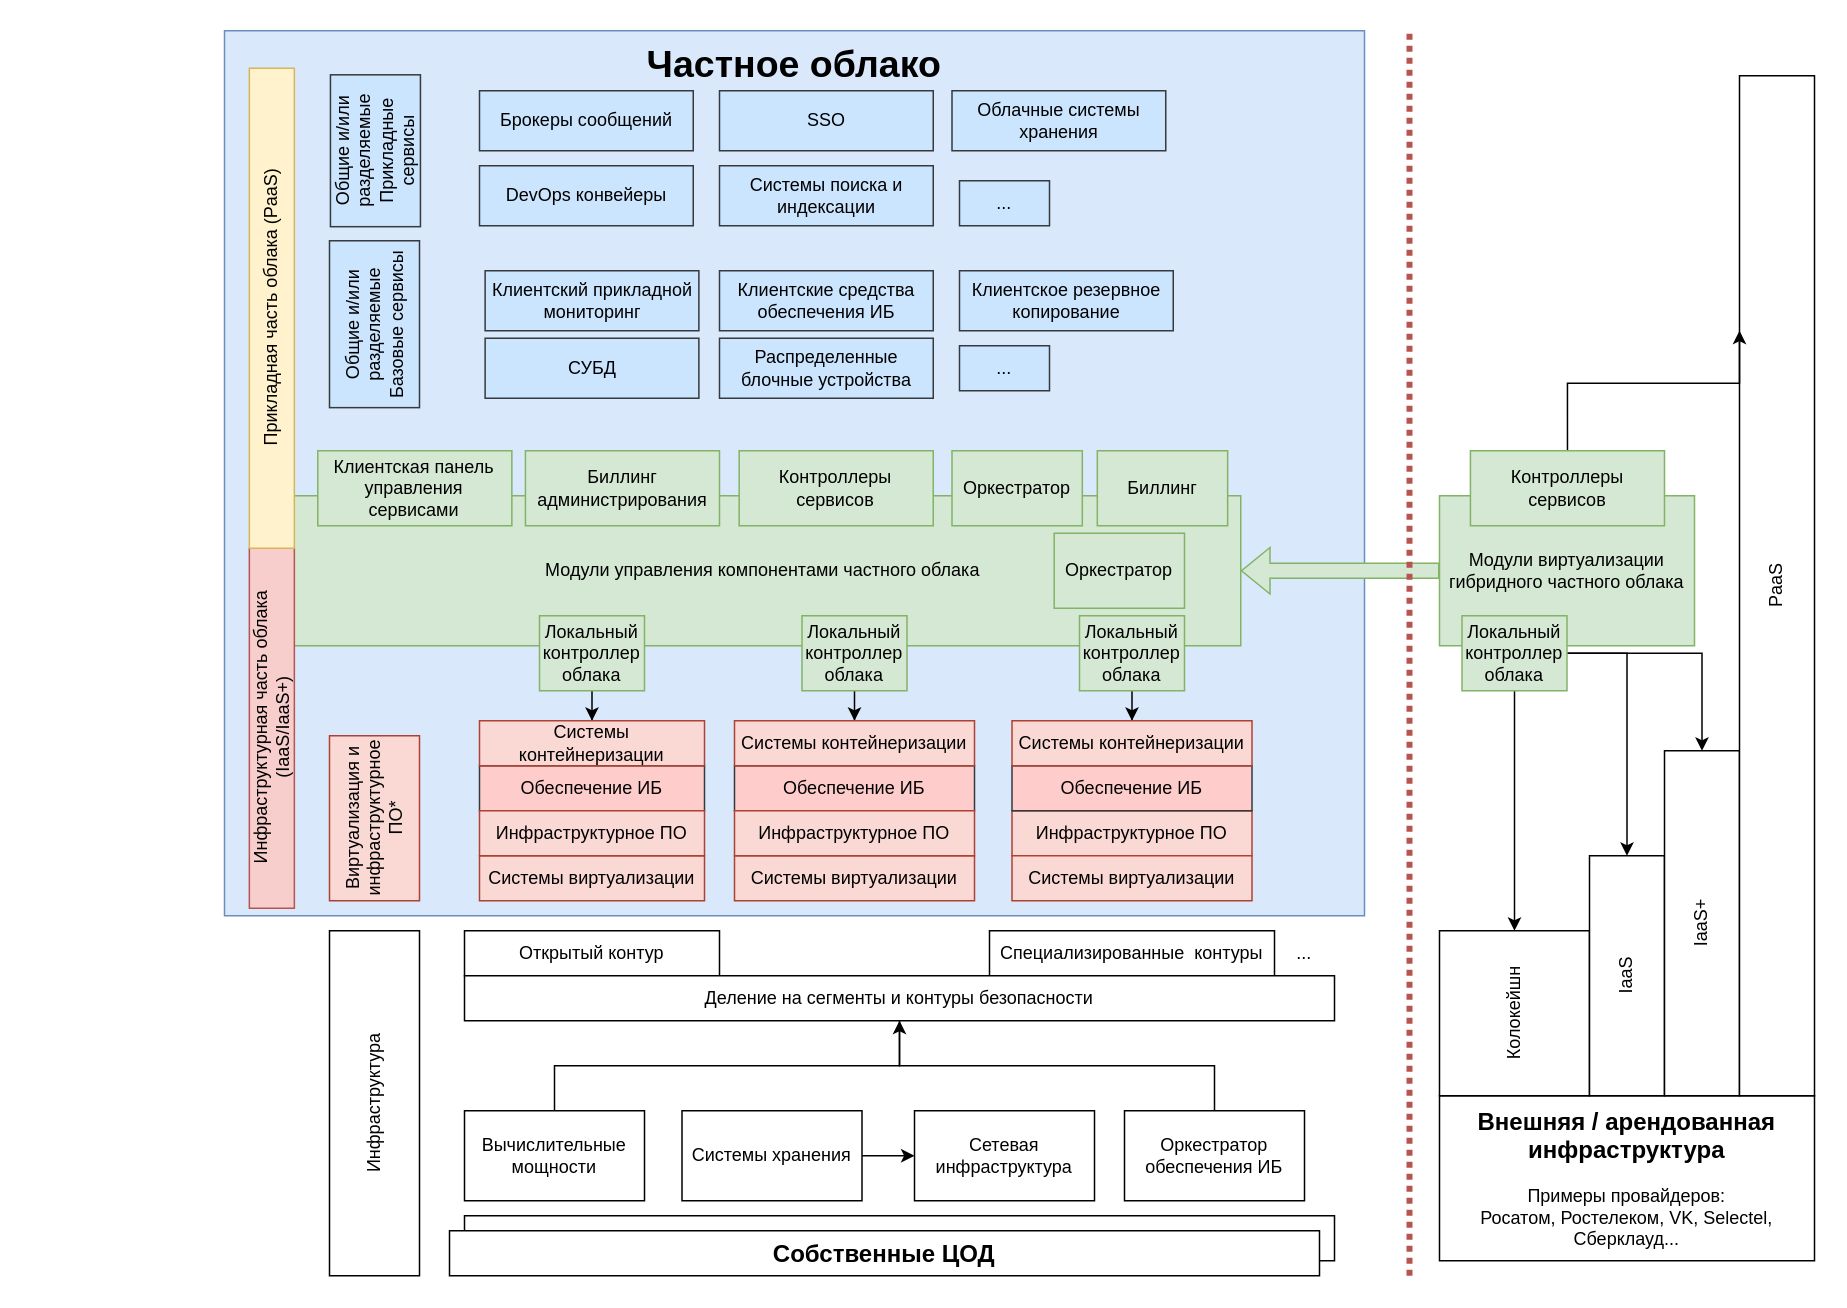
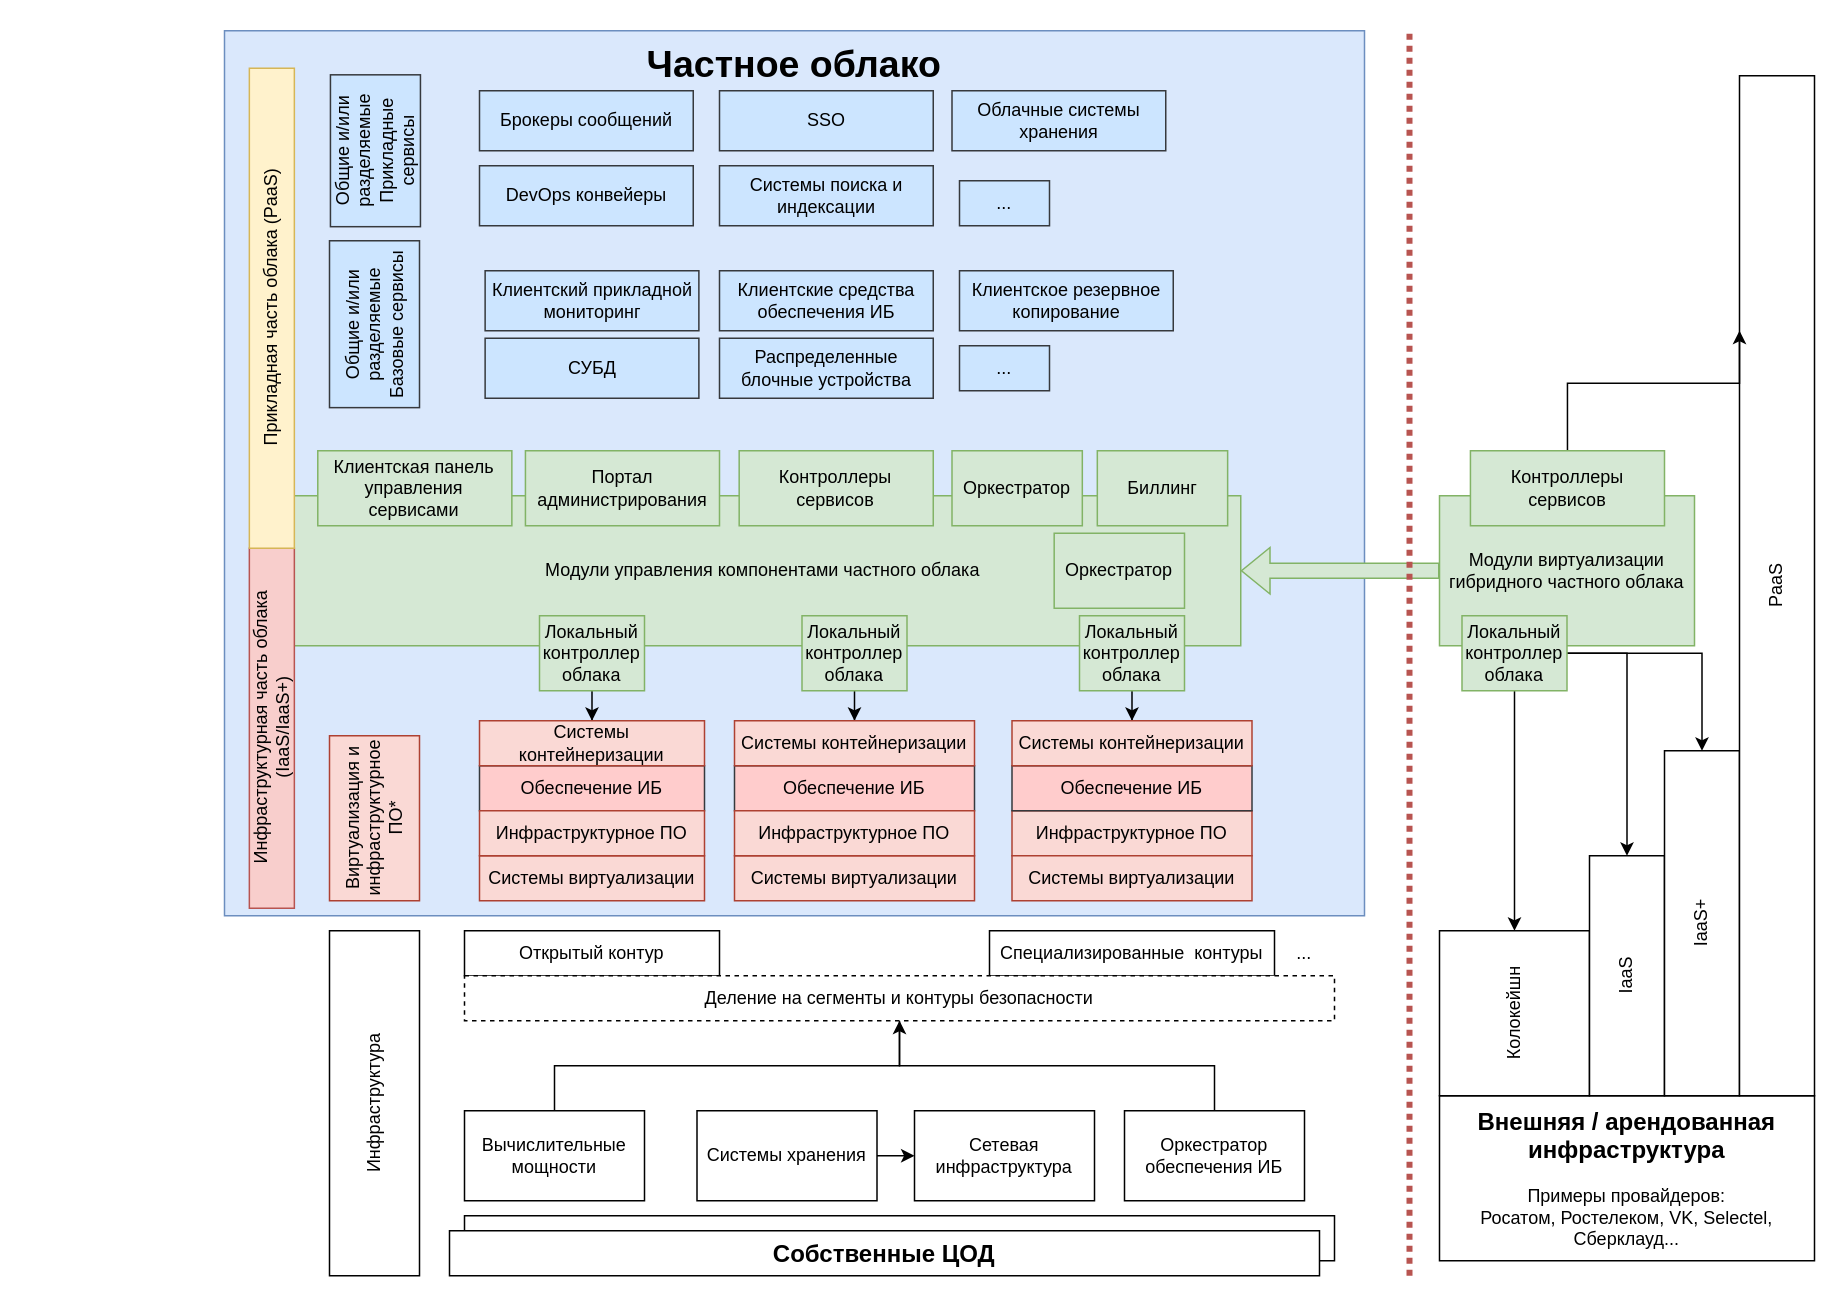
node "Биллинг администрирования": label "Биллинг администрирования" -> "Портал администрирования"
node "Деление на сегменты и контуры безопасности": style solid -> dashed
node "Системы хранения": moved (772, 1156) -> (787, 1156)
